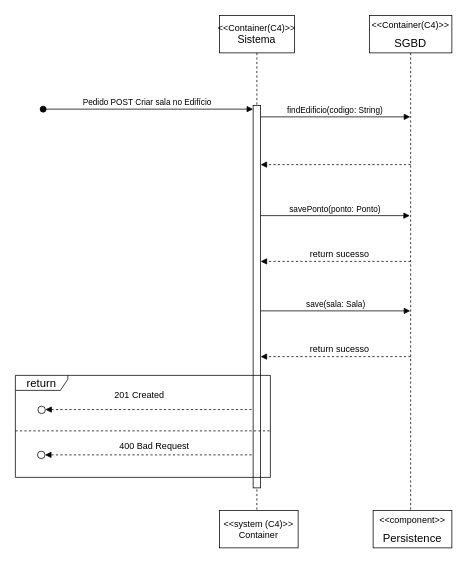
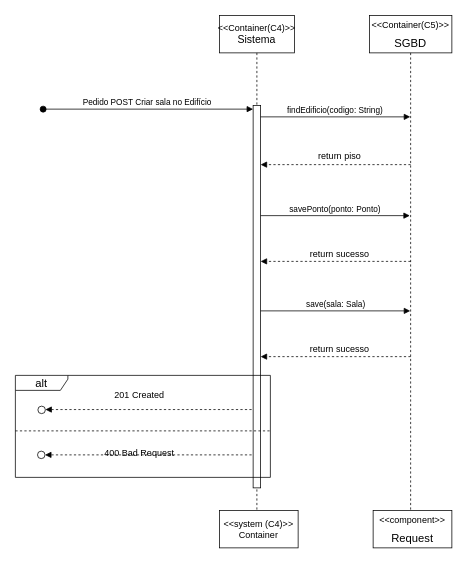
node "<<Container(C4)>> SGBD": label "<<Container(C4)>> SGBD" -> "<<Container(C5)>> SGBD"
node "return piso": added
node "return": label "return" -> "alt"
node "400 Bad Request": moved (154, 451) -> (139, 459)
node "<<component>> Persistence": label "<<component>> Persistence" -> "<<component>> Request"
